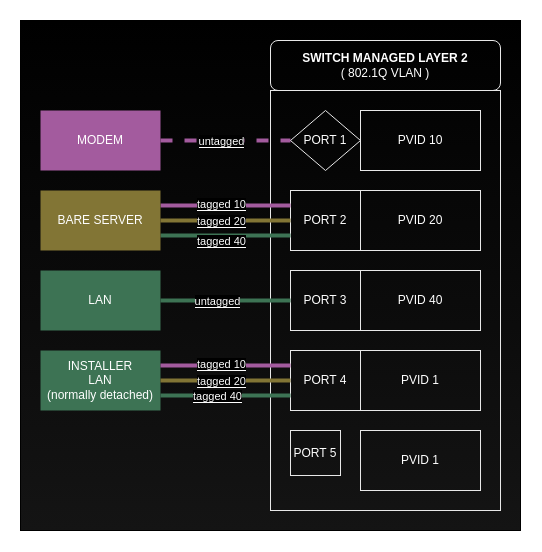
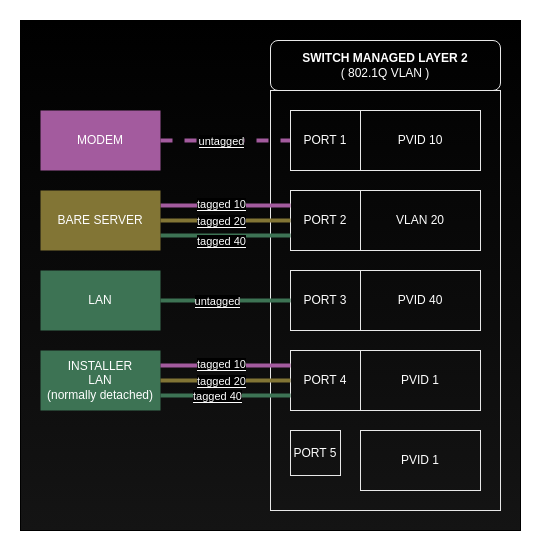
node "PORT 1": shape diamond -> rectangle
node "PVID 20": label "PVID 20" -> "VLAN 20"
